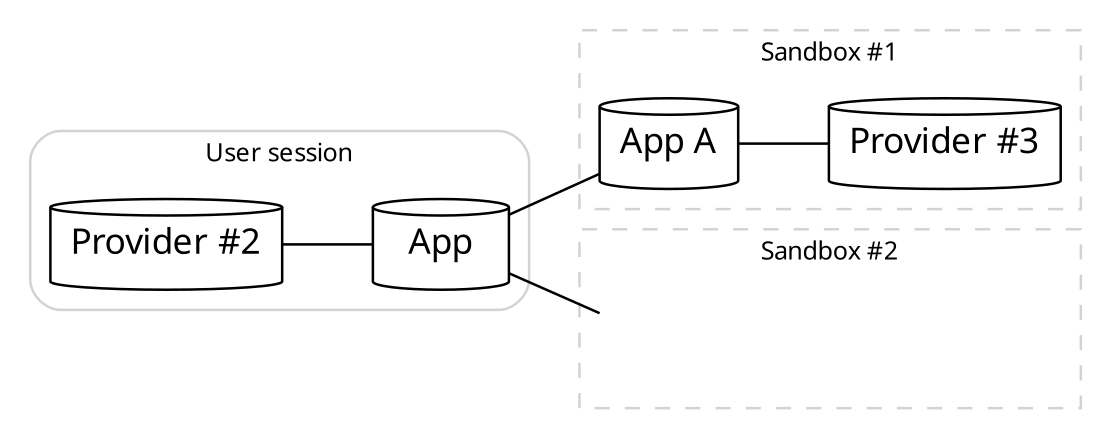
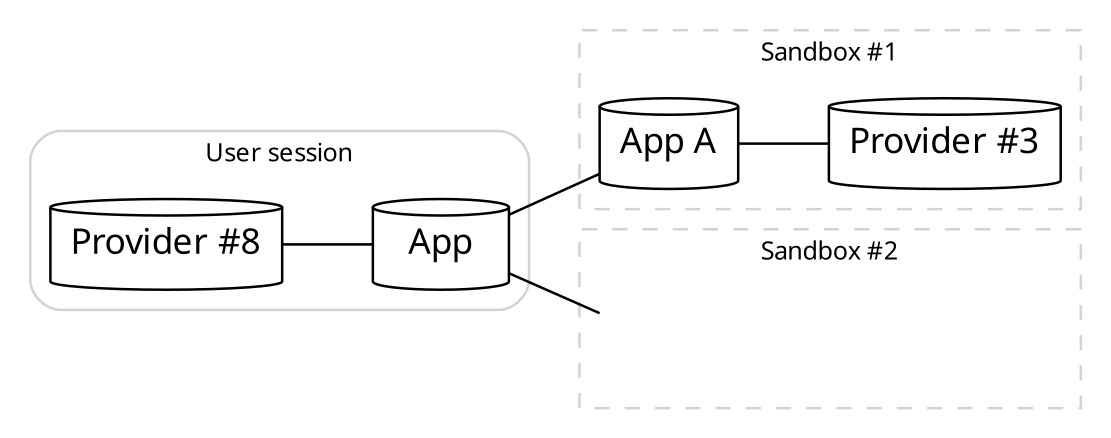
node "Provider #2": label "Provider #2" -> "Provider #8"
